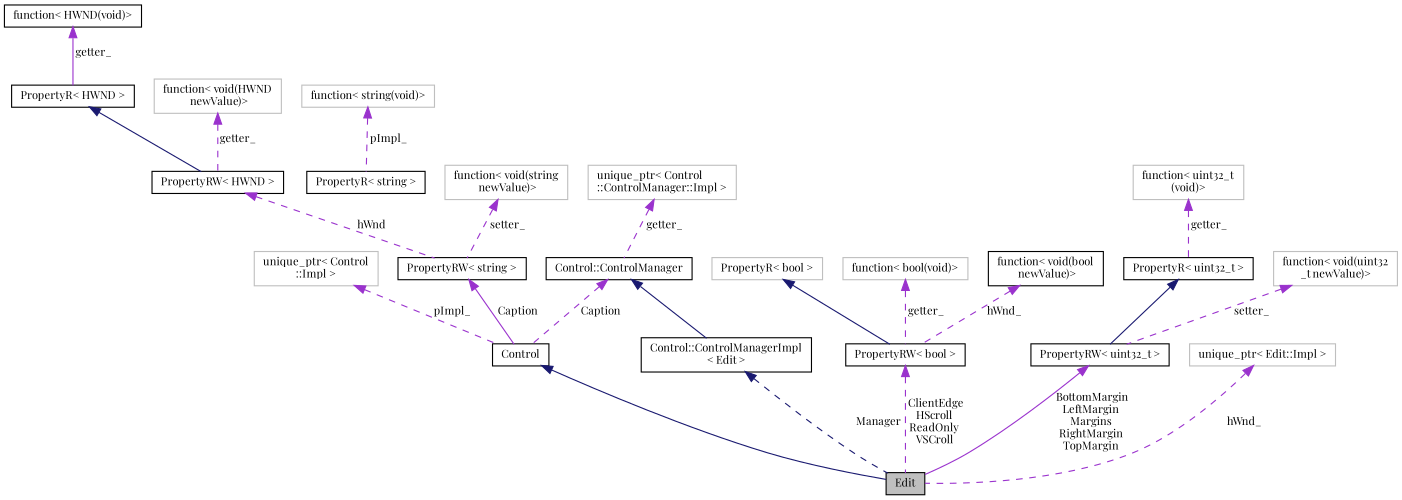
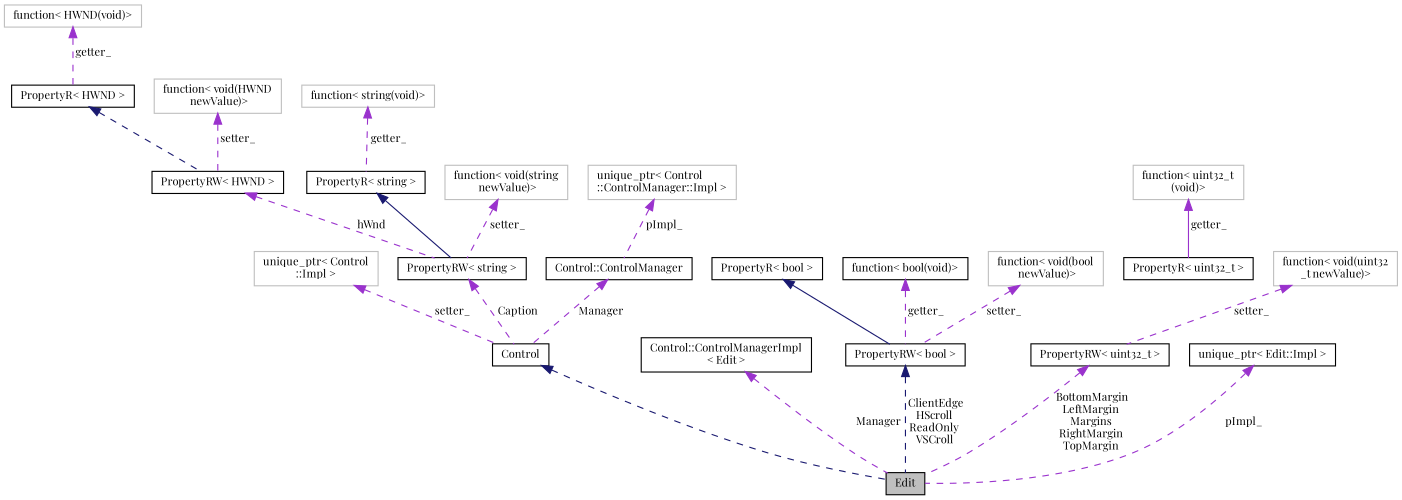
node "function< HWND(void)>": color black -> grey75
edge "PropertyR< HWND >" -> "function< HWND(void)>": style solid -> dashed
edge "PropertyRW< HWND >" -> "function< void(HWND newValue)>": label " getter_" -> " setter_"
edge "PropertyR< string >" -> "function< string(void)>": label " pImpl_" -> " getter_"
edge "PropertyRW< HWND >" -> "PropertyR< HWND >": style solid -> dashed
edge "Control::ControlManager" -> "unique_ptr< Control ::ControlManager::Impl >": label " getter_" -> " pImpl_"
edge "PropertyRW< string >" -> "PropertyR< string >": added
edge "PropertyR< uint32_t >" -> "function< uint32_t (void)>": style dashed -> solid
node "PropertyR< bool >": color grey75 -> black
node "function< bool(void)>": color grey75 -> black
node "function< void(bool newValue)>": color black -> grey75
edge "Control" -> "unique_ptr< Control ::Impl >": label " pImpl_" -> " setter_"
edge "Control" -> "Control::ControlManager": label " Caption" -> " Manager"
edge "Control::ControlManagerImpl < Edit >" -> "Control::ControlManager": removed
edge "PropertyRW< bool >" -> "function< void(bool newValue)>": label " hWnd_" -> " setter_"
edge "Control" -> "PropertyRW< string >": style solid -> dashed
edge "PropertyRW< uint32_t >" -> "PropertyR< uint32_t >": removed
node "unique_ptr< Edit::Impl >": color grey75 -> black
edge "Edit" -> "unique_ptr< Edit::Impl >": label " hWnd_" -> " pImpl_"
edge "Edit" -> "PropertyRW< bool >": color darkorchid3 -> midnightblue
edge "Edit" -> "Control::ControlManagerImpl < Edit >": color midnightblue -> darkorchid3
edge "Edit" -> "PropertyRW< uint32_t >": style solid -> dashed
edge "Edit" -> "Control": style solid -> dashed
